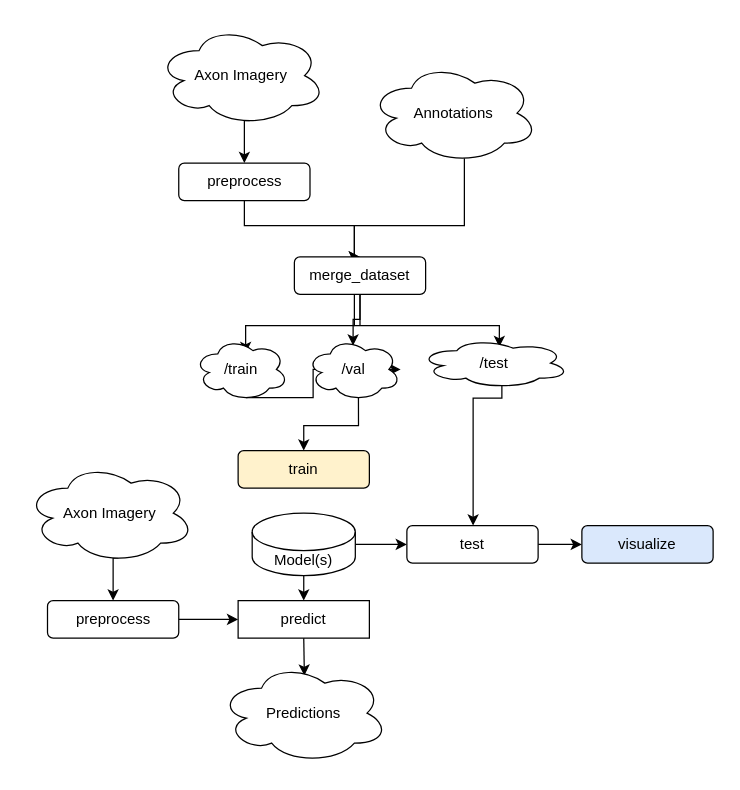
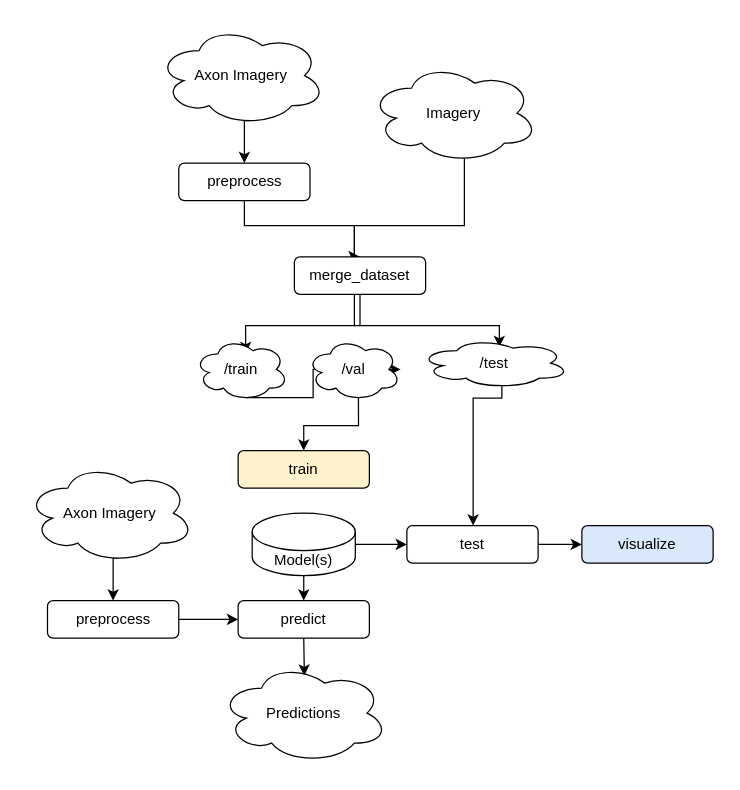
node "Annotations": label "Annotations" -> "Imagery"
edge "merge_dataset" -> "/val": removed
node "predict": shape rectangle -> rounded rectangle
